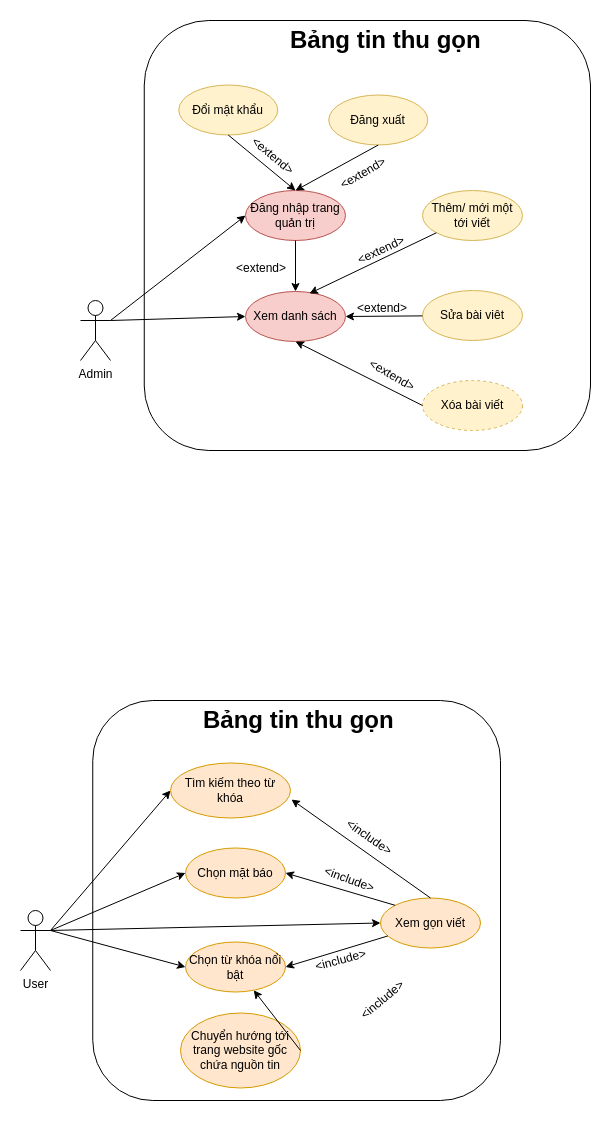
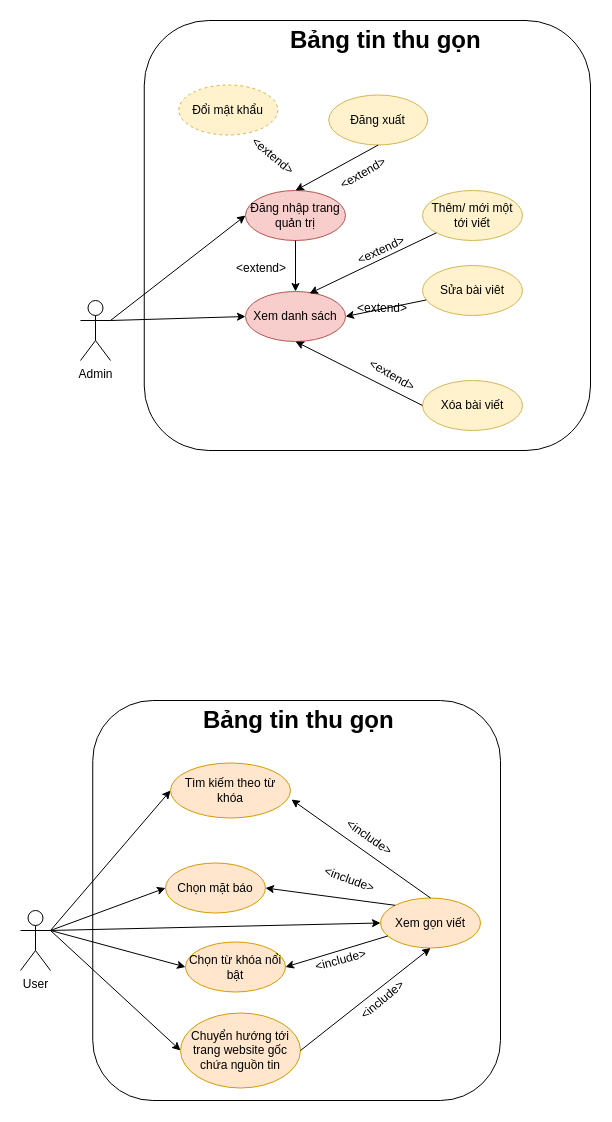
node "Đổi mật khẩu": style solid -> dashed
edge "Đổi mật khẩu" -> "Đăng nhập trang quản trị": removed
node "Sửa bài viêt": moved (473, 316) -> (473, 291)
node "Xóa bài viết": style dashed -> solid
node "Chọn mặt báo": moved (236, 873) -> (216, 888)
edge "User" -> "Chuyển hướng tới trang website gốc chứa nguồn tin": added
edge "Chuyển hướng tới trang website gốc chứa nguồn tin" -> "Chọn từ khóa nổi bật": now "Chuyển hướng tới trang website gốc chứa nguồn tin" -> "Xem gọn viết"
